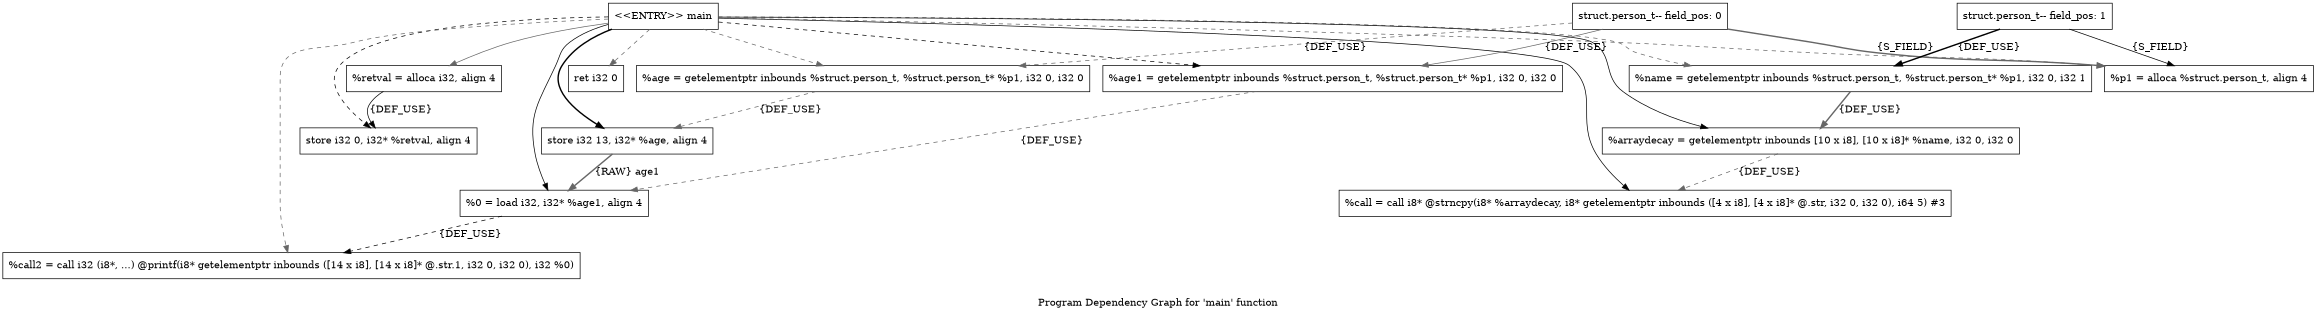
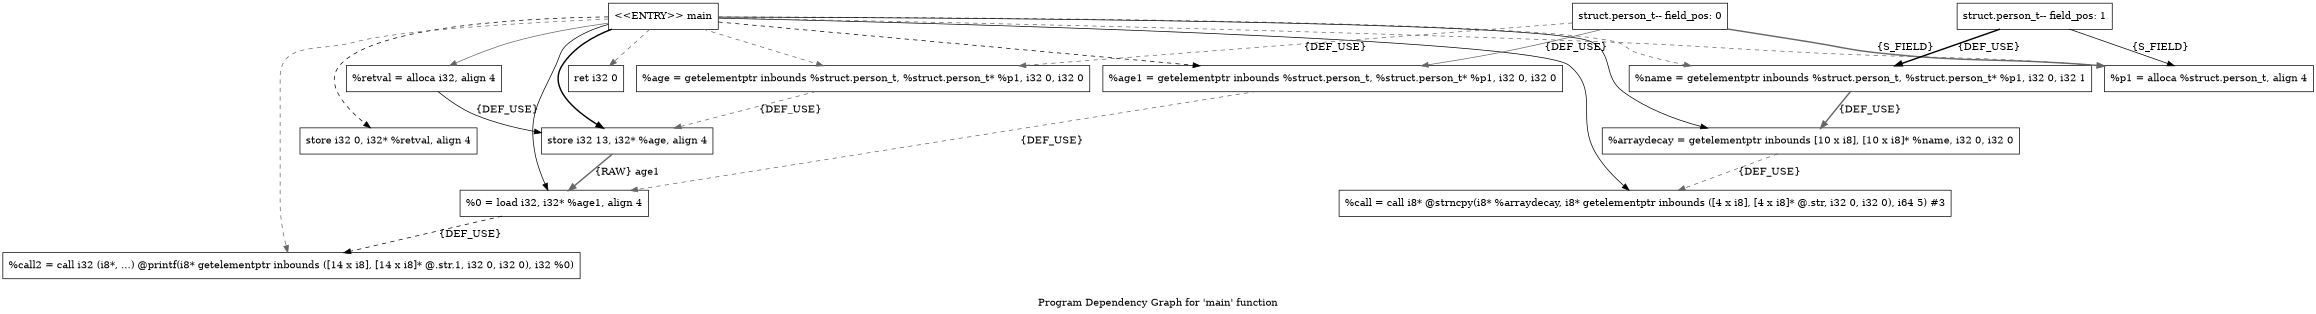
edge "%retval = alloca i32, align 4" -> "store i32 0, i32* %retval, align 4": now "%retval = alloca i32, align 4" -> "store i32 13, i32* %age, align 4"
